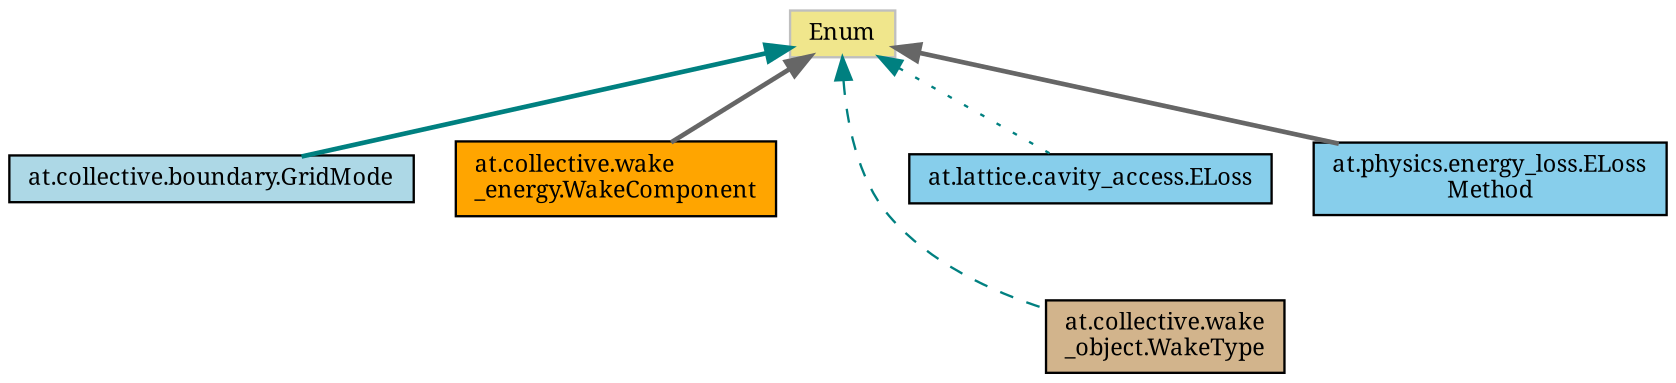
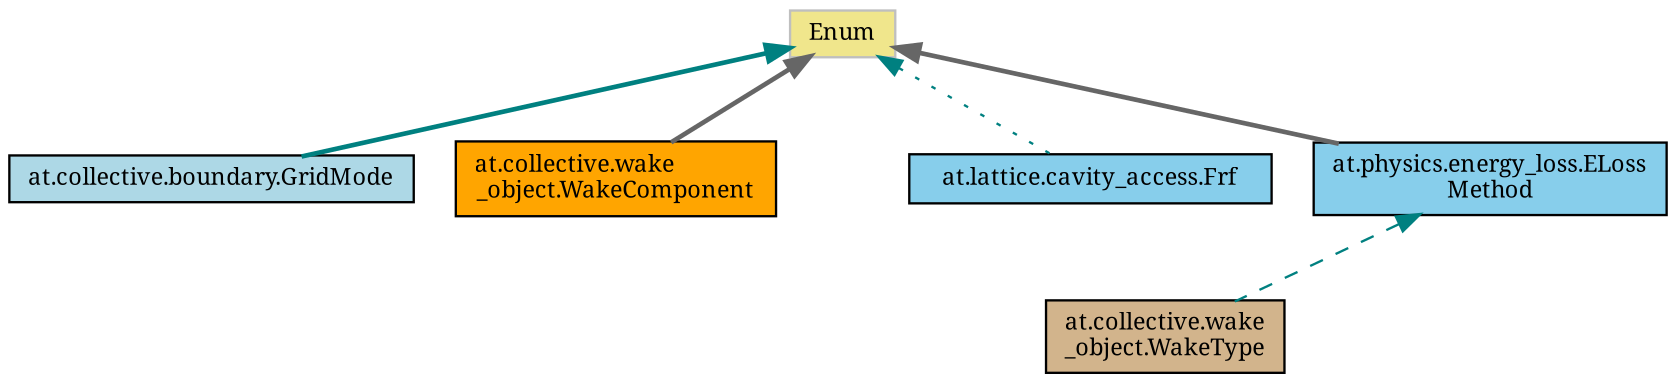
node "at.collective.wake _energy.WakeComponent": label "at.collective.wake _energy.WakeComponent" -> "at.collective.wake _object.WakeComponent"
node "at.lattice.cavity_access.ELoss": label "at.lattice.cavity_access.ELoss" -> "at.lattice.cavity_access.Frf"
edge "at.collective.wake _object.WakeType" -> "Enum": now "at.collective.wake _object.WakeType" -> "at.physics.energy_loss.ELoss Method"
